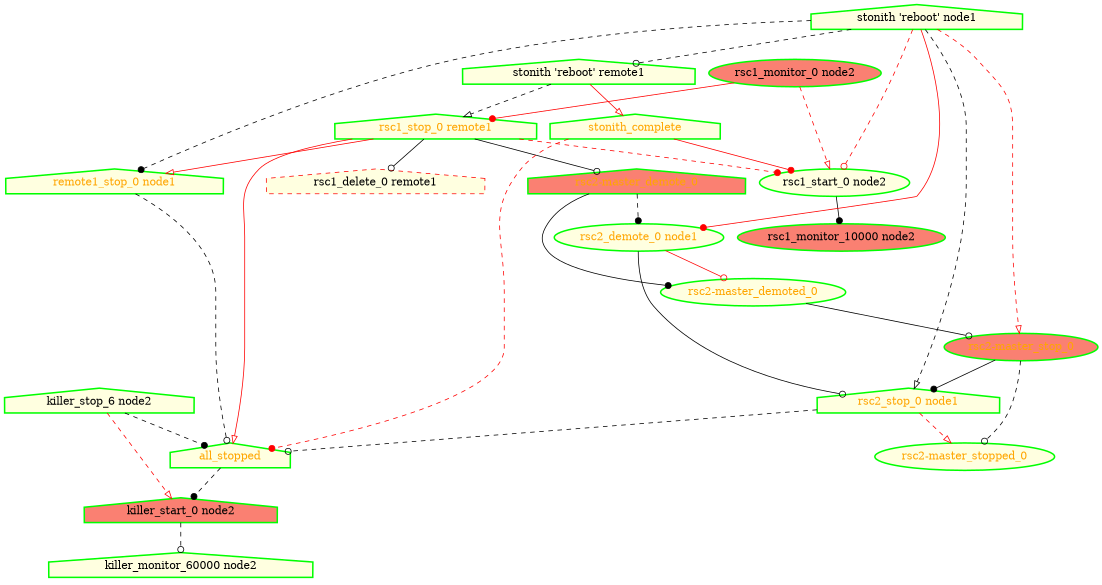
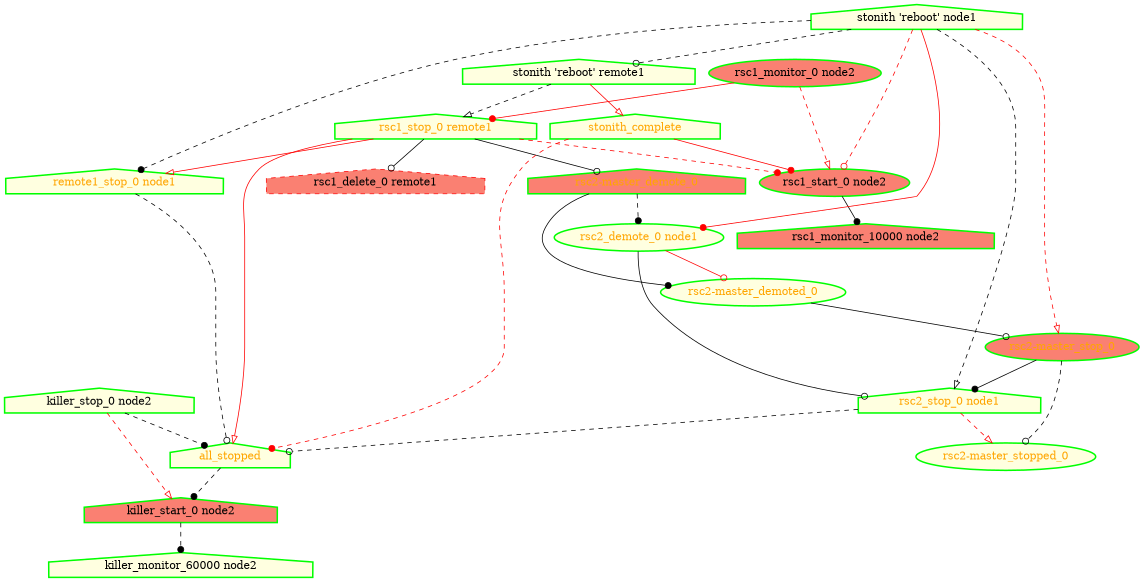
node "rsc1_delete_0 remote1": fillcolor lightyellow -> salmon
node "rsc1_start_0 node2": fillcolor lightyellow -> salmon
node "rsc1_monitor_10000 node2": shape ellipse -> house
node "killer_stop_6 node2": label "killer_stop_6 node2" -> "killer_stop_0 node2"
edge "killer_start_0 node2" -> "killer_monitor_60000 node2": arrowhead odot -> dot
